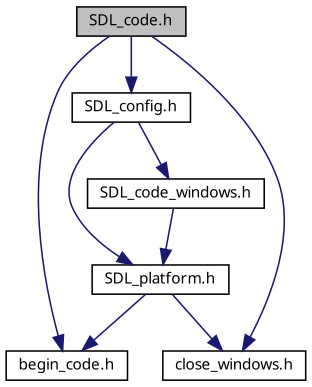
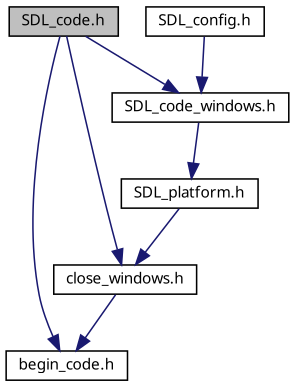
edge "SDL_code.h" -> "SDL_config.h": now "SDL_code.h" -> "SDL_code_windows.h"
edge "SDL_config.h" -> "SDL_platform.h": removed
edge "SDL_platform.h" -> "begin_code.h": now "close_windows.h" -> "begin_code.h"
